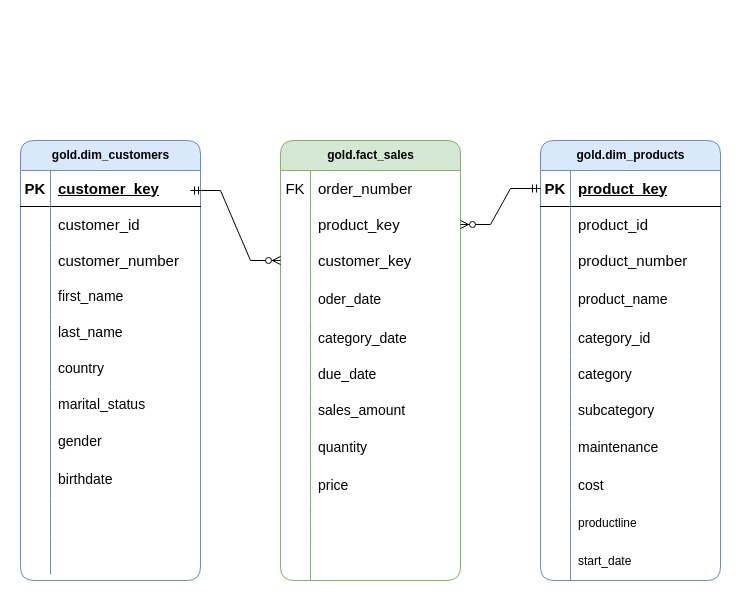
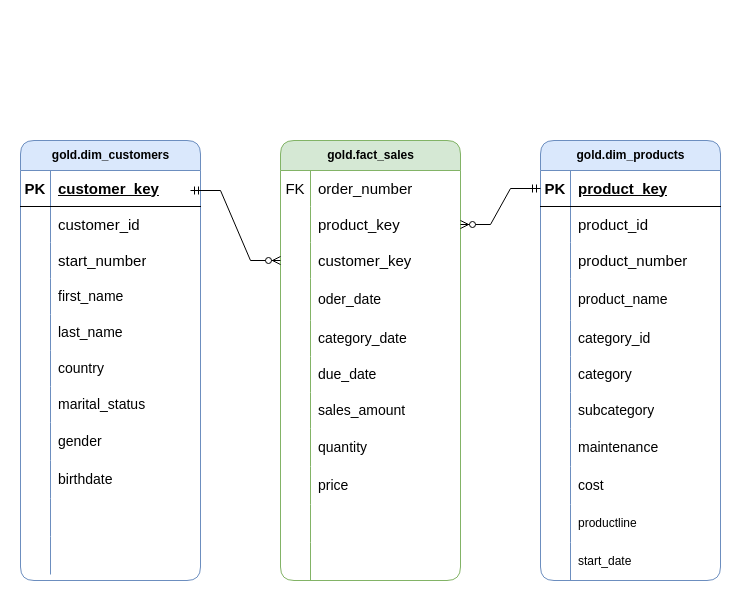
node "customer_number": label "customer_number" -> "start_number"
